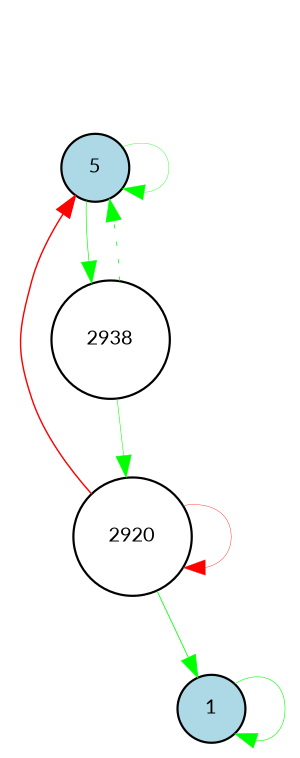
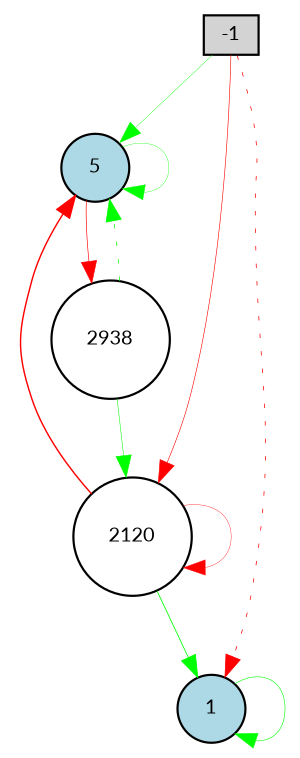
node "-1": added
edge "5" -> "2938": color green -> red
node "2920": label "2920" -> "2120"
